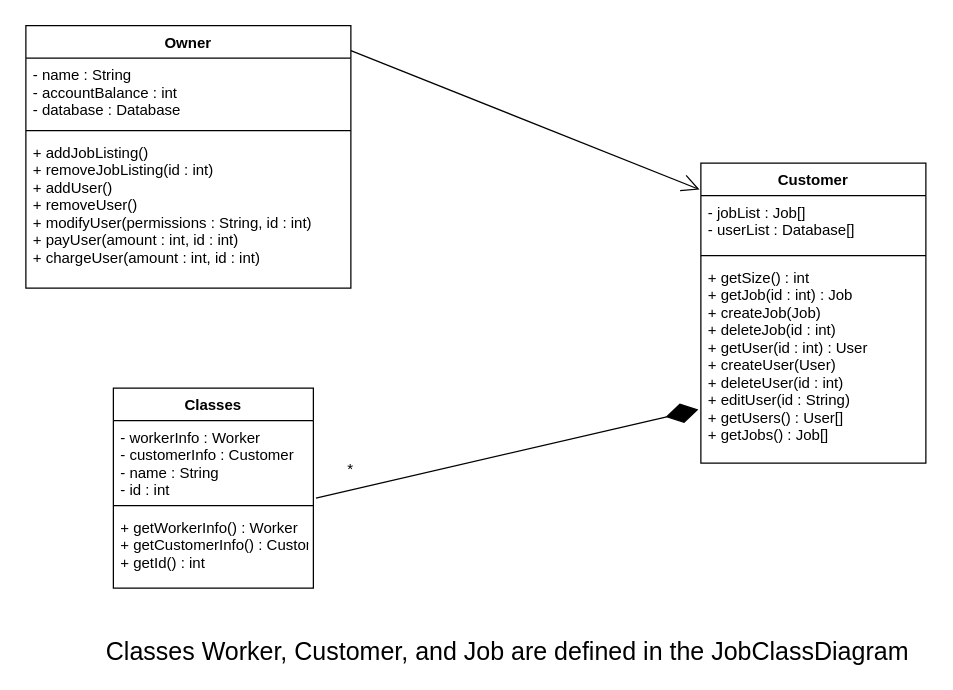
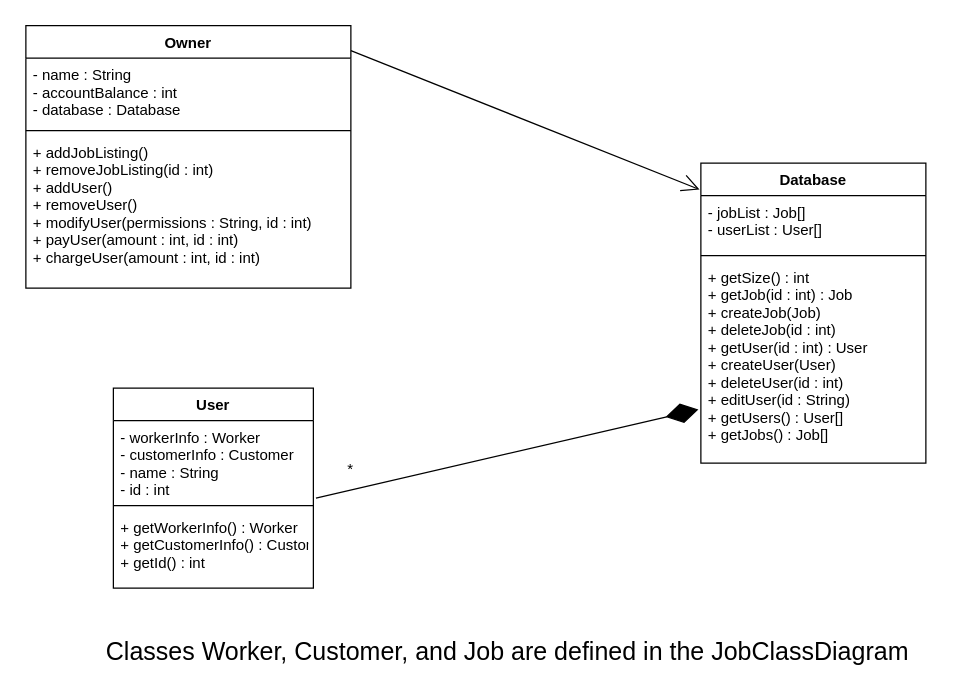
node "Customer": label "Customer" -> "Database"
node "- jobList : Job[] - userList : Database[]": label "- jobList : Job[] - userList : Database[]" -> "- jobList : Job[] - userList : User[]"
node "Classes": label "Classes" -> "User"
